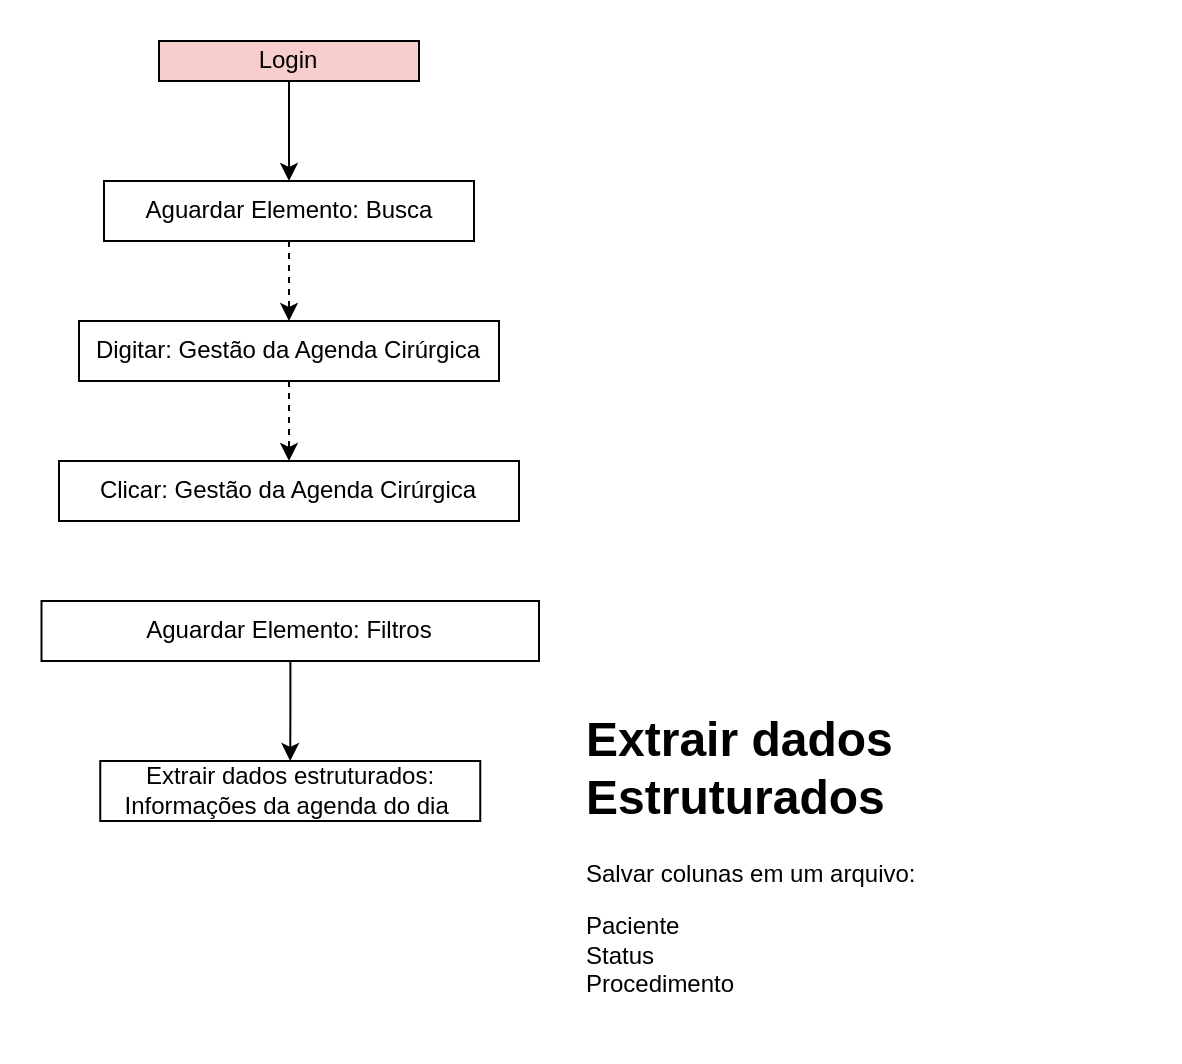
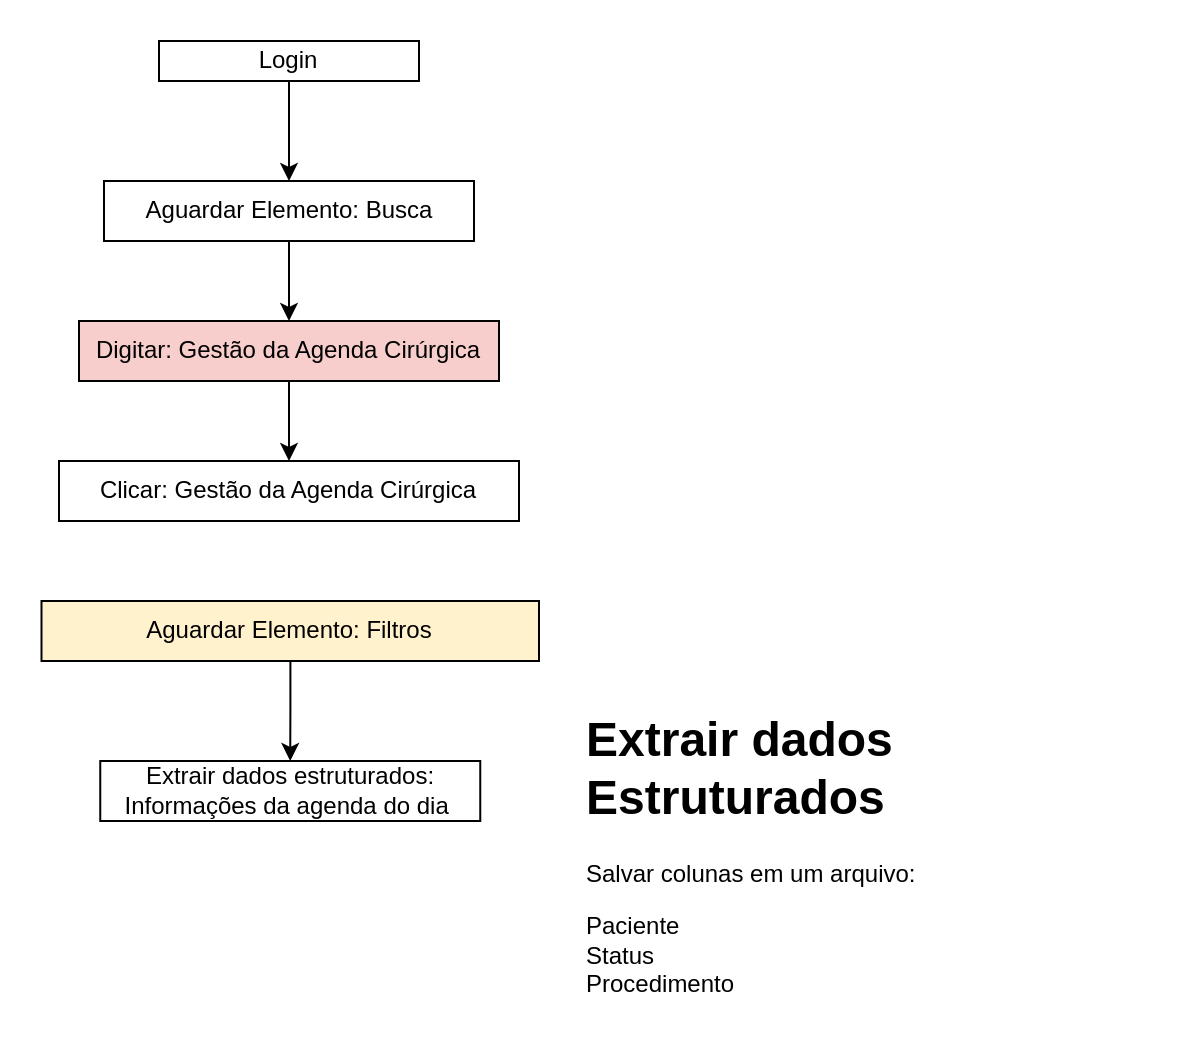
node "Login": fillcolor #f8cecc -> #ffffff
edge "Aguardar Elemento: Busca" -> "Digitar: Gestão da Agenda Cirúrgica": style dashed -> solid
node "Digitar: Gestão da Agenda Cirúrgica": fillcolor #ffffff -> #f8cecc
edge "Digitar: Gestão da Agenda Cirúrgica" -> "Clicar: Gestão da Agenda Cirúrgica": style dashed -> solid
node "Aguardar Elemento: Filtros": fillcolor #ffffff -> #fff2cc
